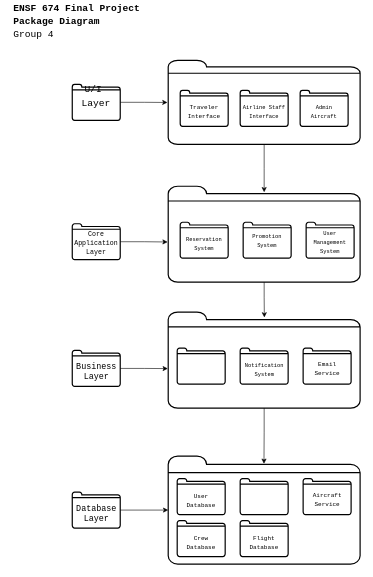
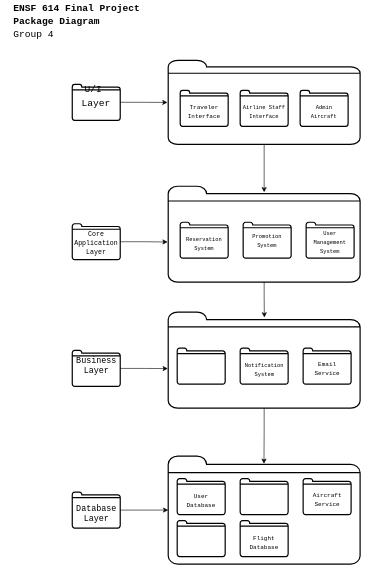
node "ENSF 674 Final Project Package Diagram Group 4": label "ENSF 674 Final Project Package Diagram Group 4" -> "ENSF 614 Final Project Package Diagram Group 4"
node "Business Layer": moved (96, 372) -> (96, 366)
node "Crew Database": removed
